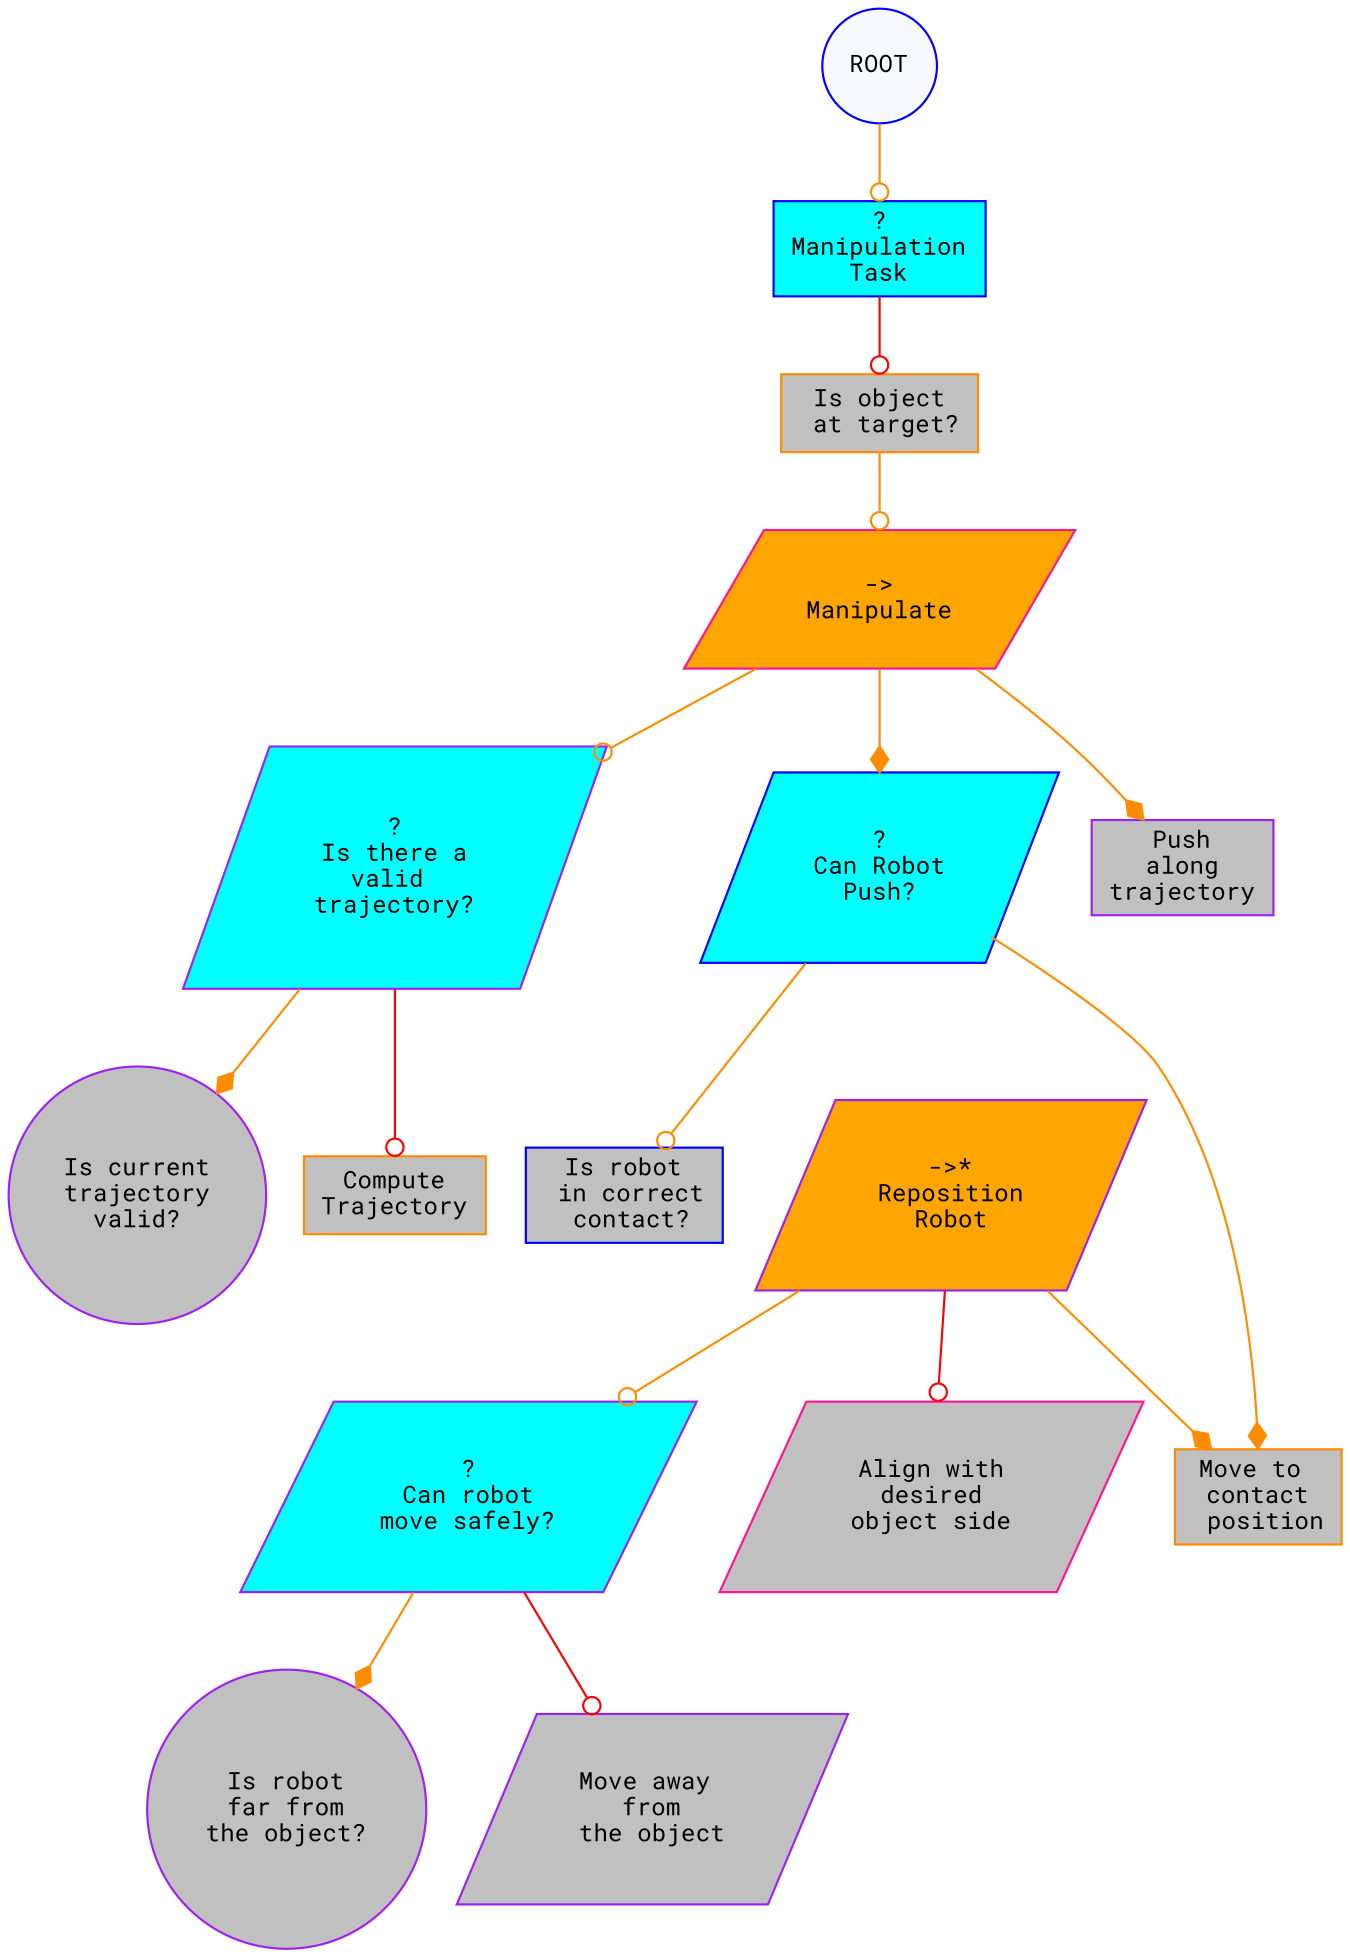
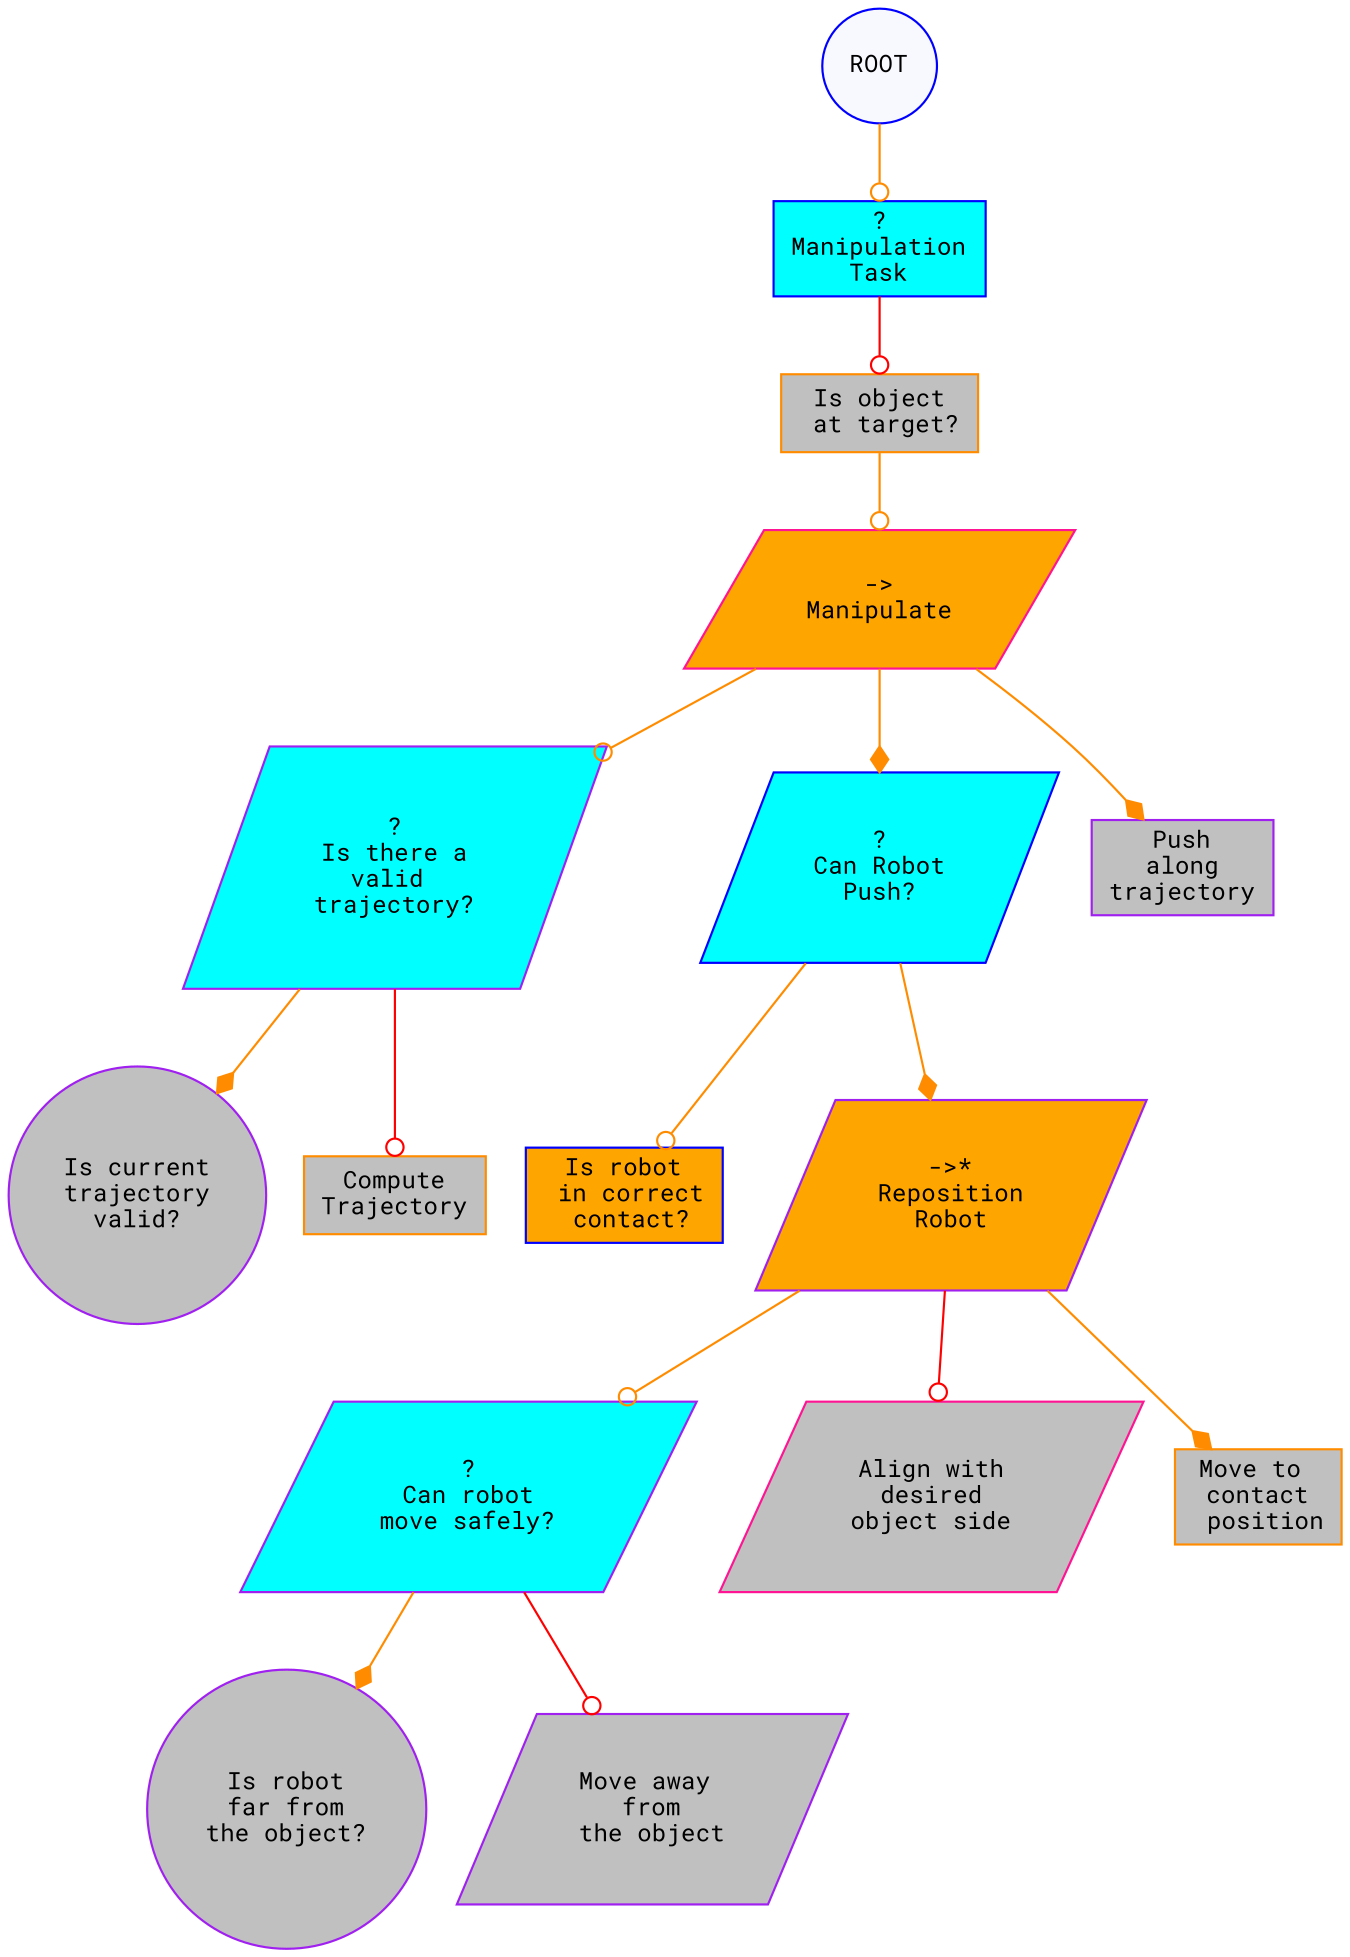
edge "? Can Robot Push?" -> "Move to contact position": now "? Can Robot Push?" -> "->* Reposition Robot"
node "Is robot in correct contact?": fillcolor gray -> orange
